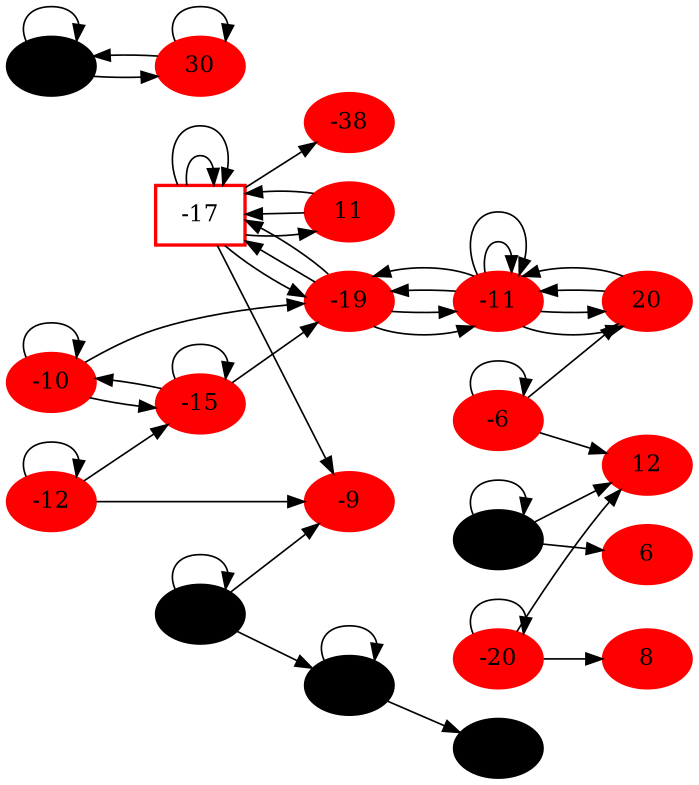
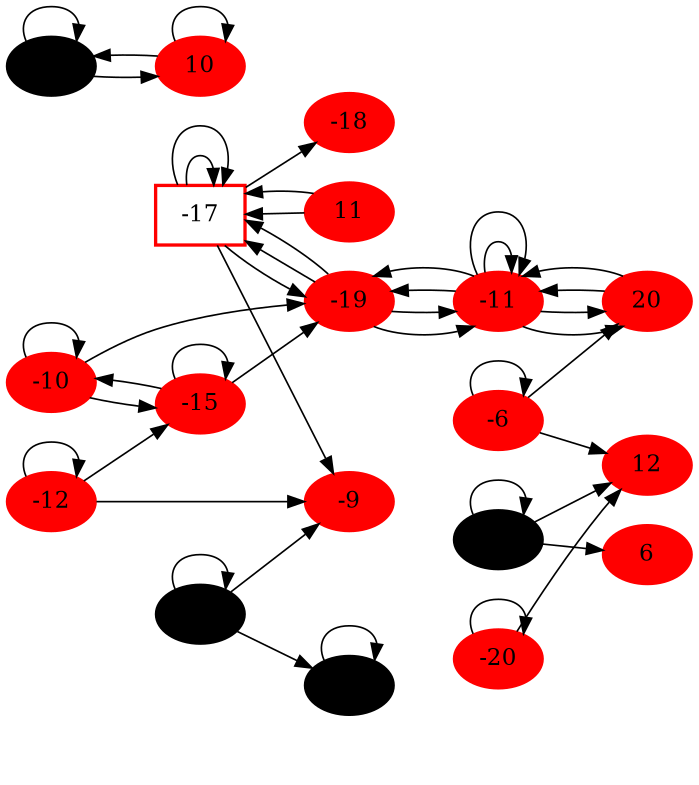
node "30": label "30" -> "10"
node "-38": label "-38" -> "-18"
edge "-17" -> "11": removed
node "8": removed
node "16": removed
